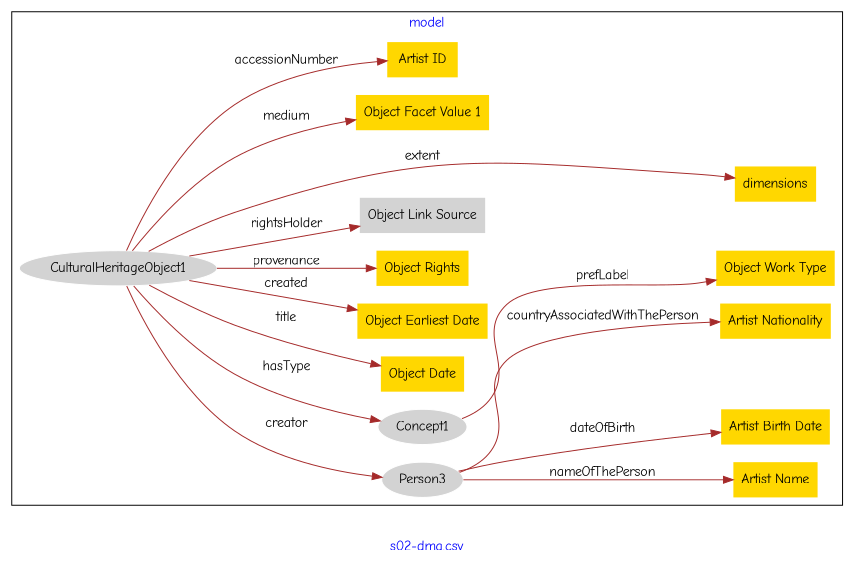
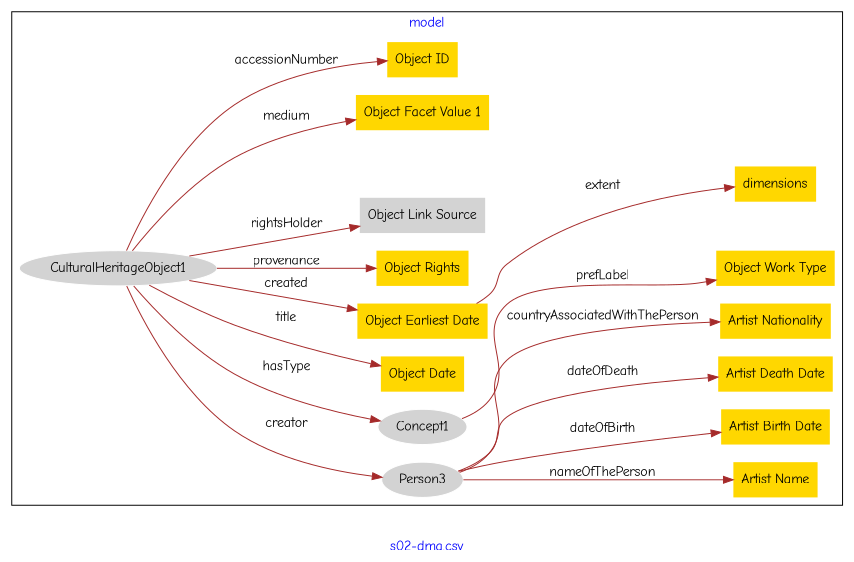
node "Artist ID": label "Artist ID" -> "Object ID"
edge "CulturalHeritageObject1" -> "dimensions": now "Object Earliest Date" -> "dimensions"
node "Artist Death Date": added
